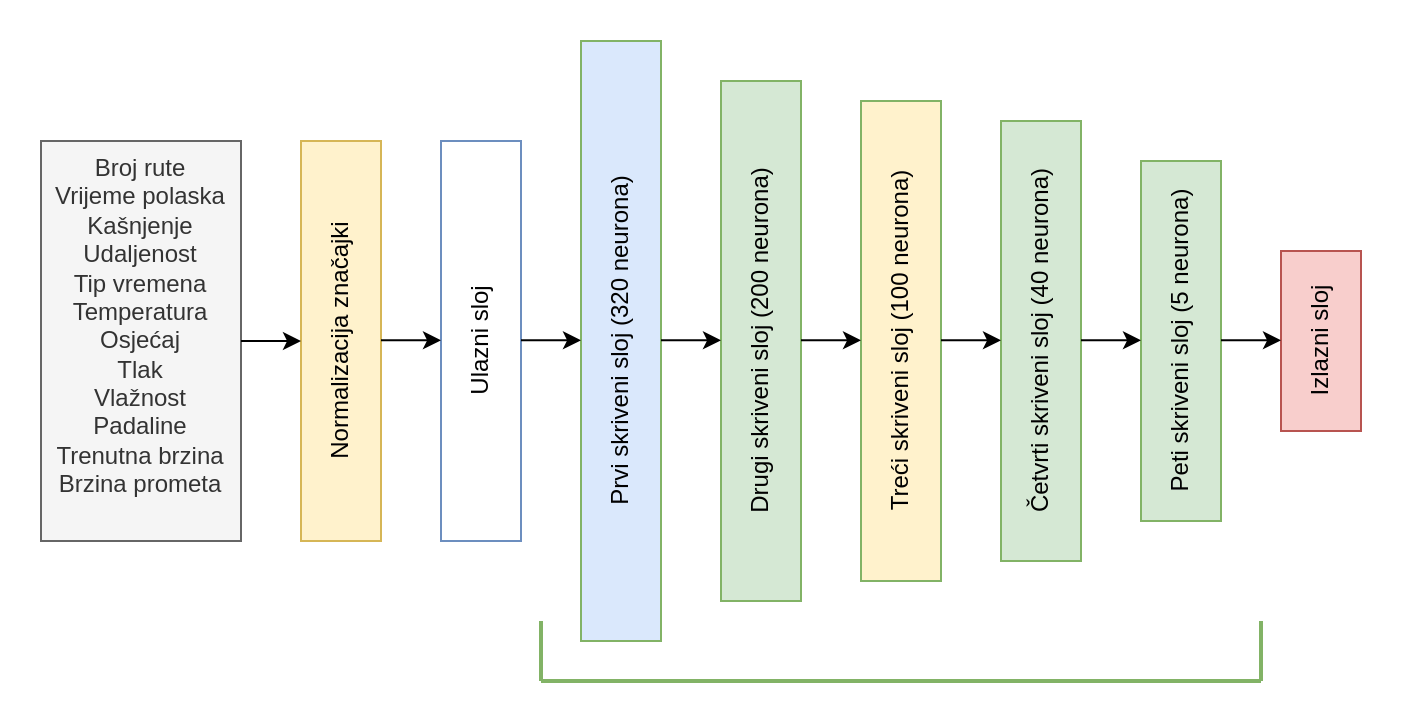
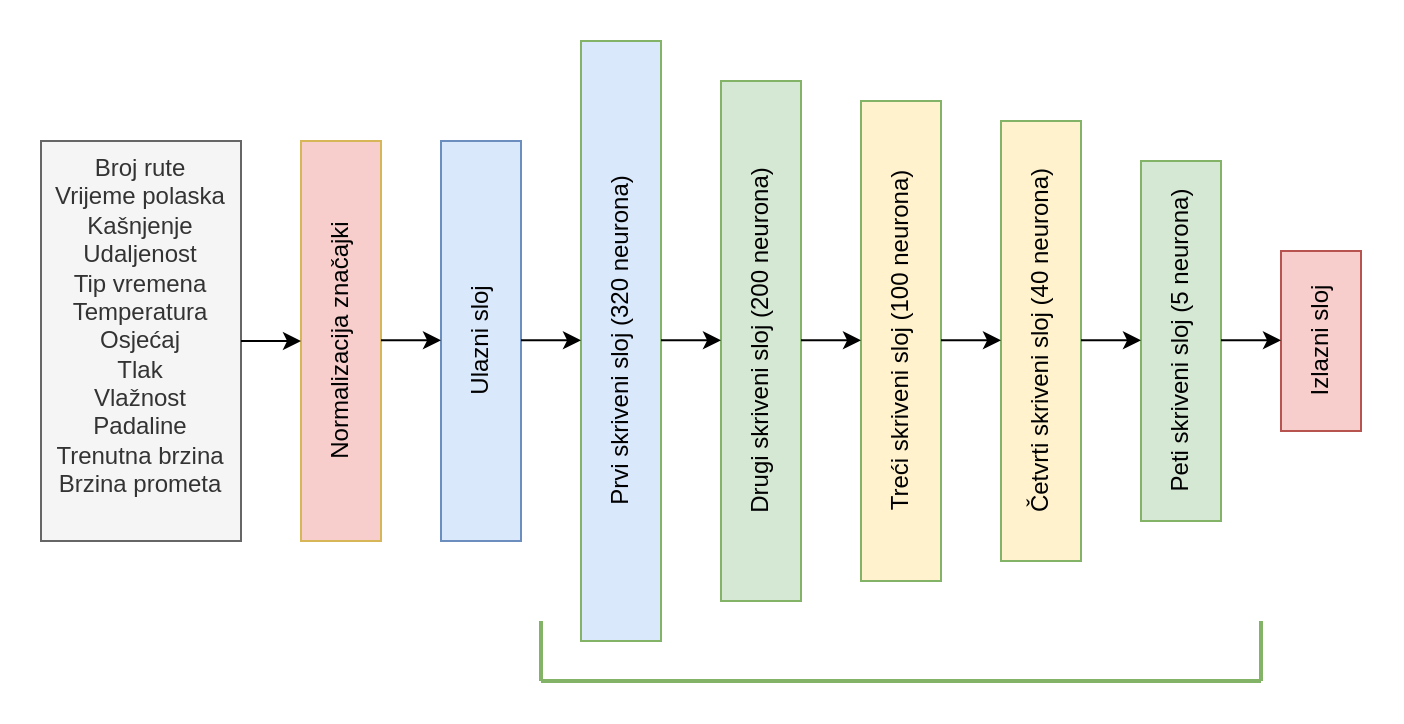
node "Normalizacija značajki": fillcolor #fff2cc -> #f8cecc
node "Ulazni sloj": fillcolor #ffffff -> #dae8fc
node "Četvrti skriveni sloj (40 neurona)": fillcolor #d5e8d4 -> #fff2cc
